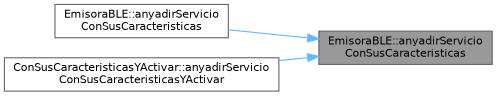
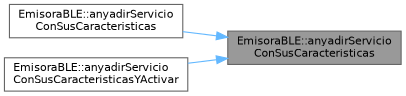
node "ConSusCaracteristicasYActivar::anyadirServicio ConSusCaracteristicasYActivar": label "ConSusCaracteristicasYActivar::anyadirServicio ConSusCaracteristicasYActivar" -> "EmisoraBLE::anyadirServicio ConSusCaracteristicasYActivar"
